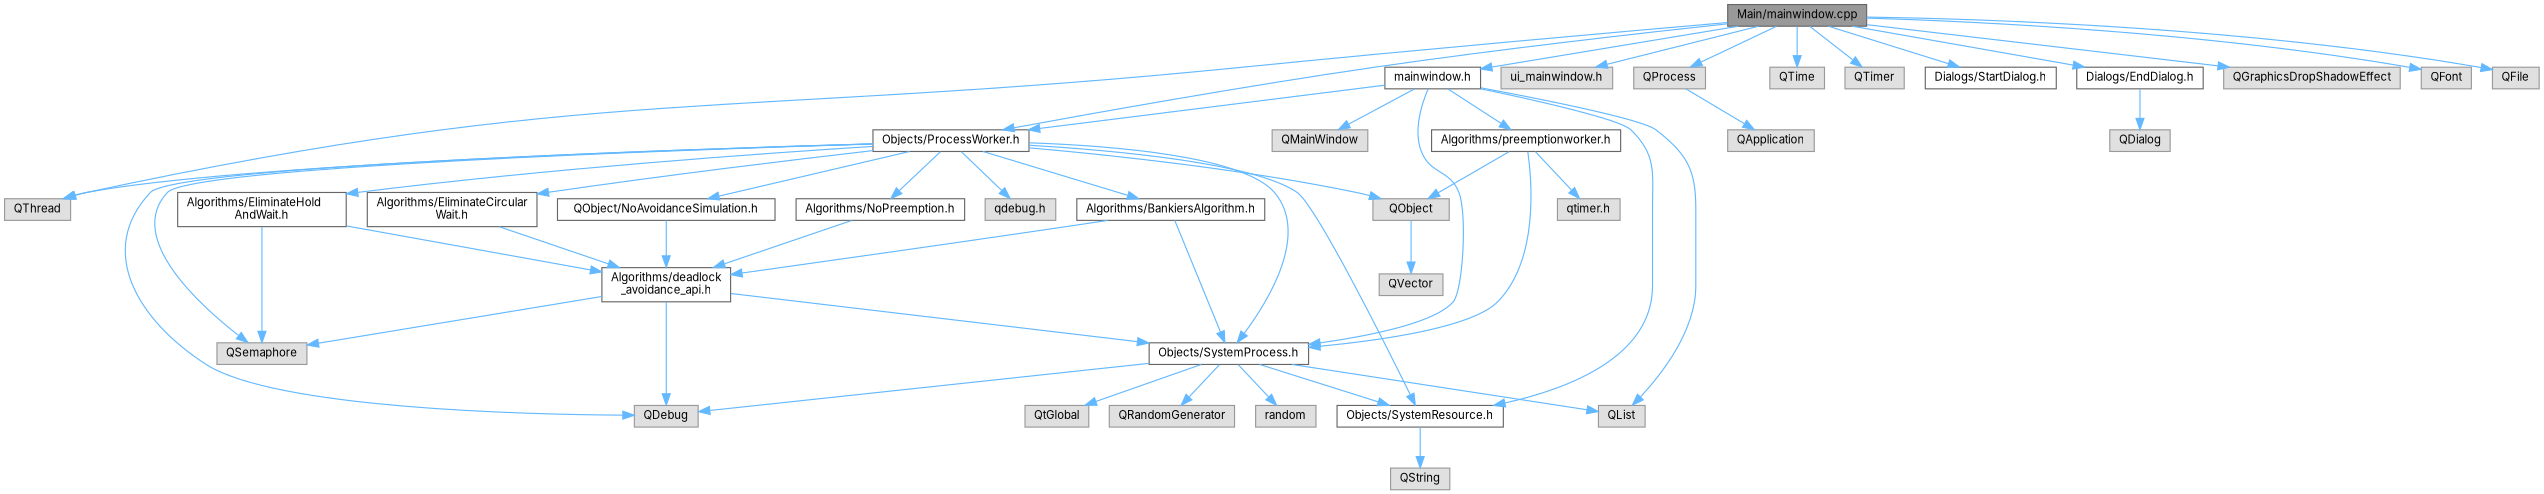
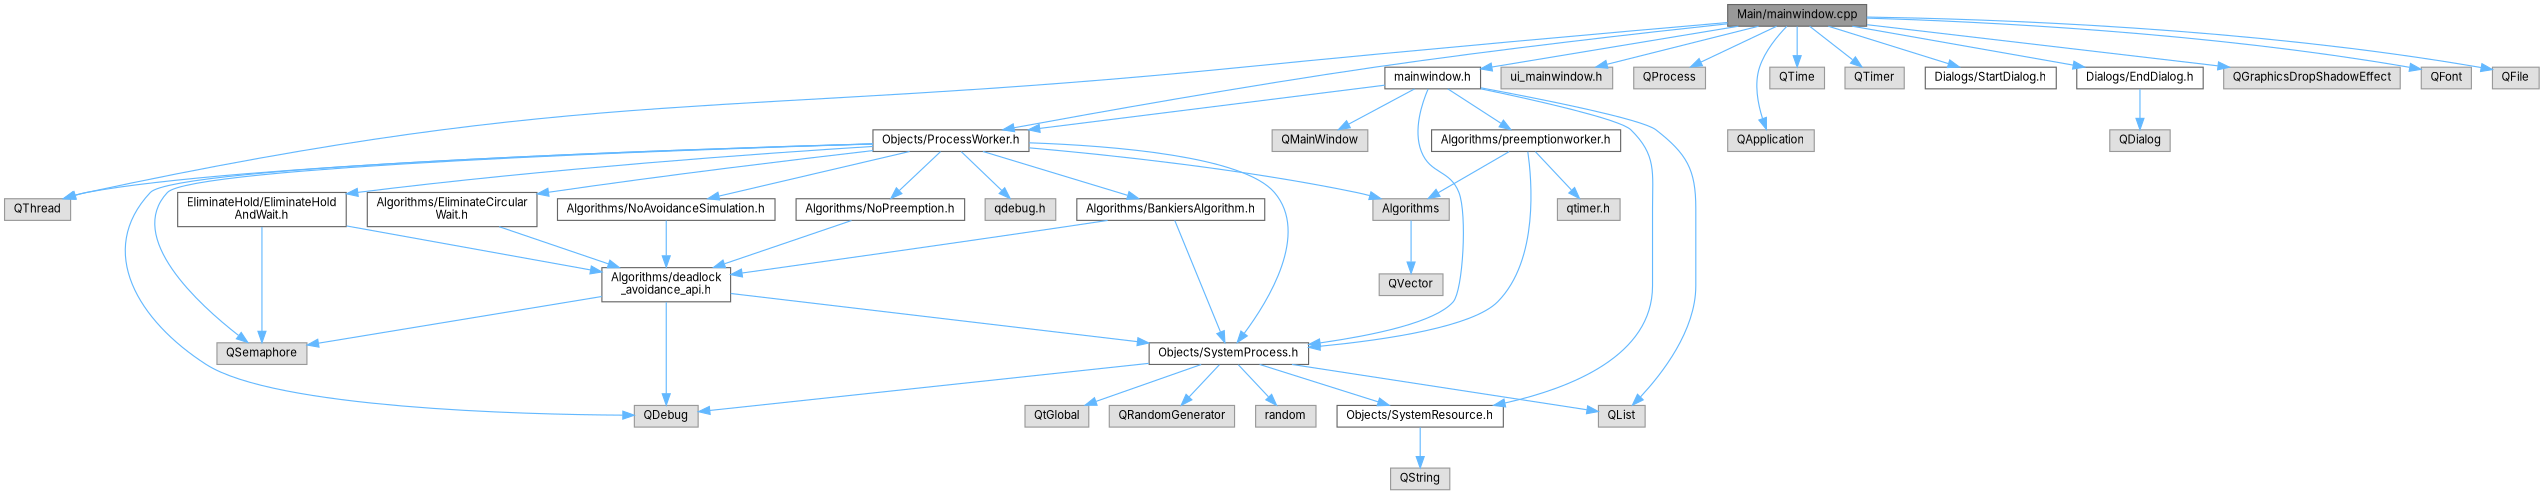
edge "QProcess" -> "QApplication": now "Main/mainwindow.cpp" -> "QApplication"
edge "Objects/ProcessWorker.h" -> "Objects/SystemResource.h": removed
node "Algorithms/EliminateHold AndWait.h": label "Algorithms/EliminateHold AndWait.h" -> "EliminateHold/EliminateHold AndWait.h"
node "QObject/NoAvoidanceSimulation.h": label "QObject/NoAvoidanceSimulation.h" -> "Algorithms/NoAvoidanceSimulation.h"
node "QObject": label "QObject" -> "Algorithms"
